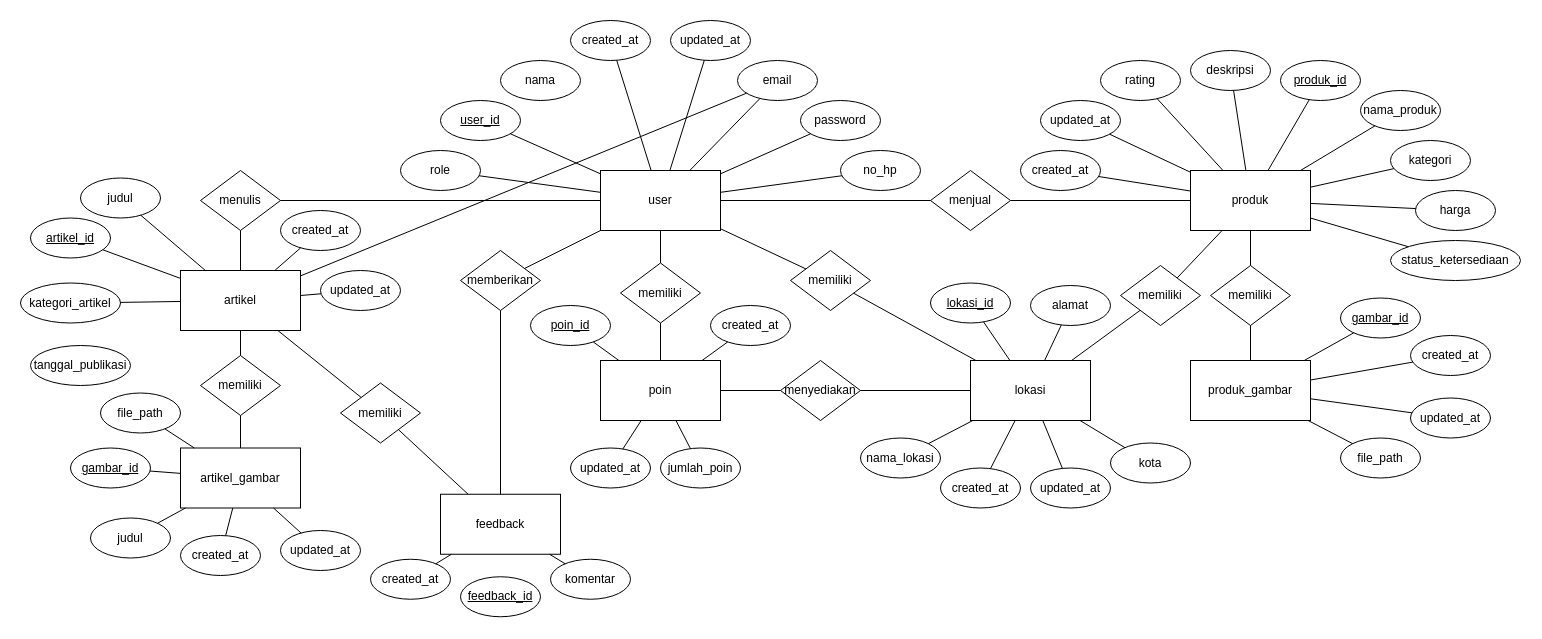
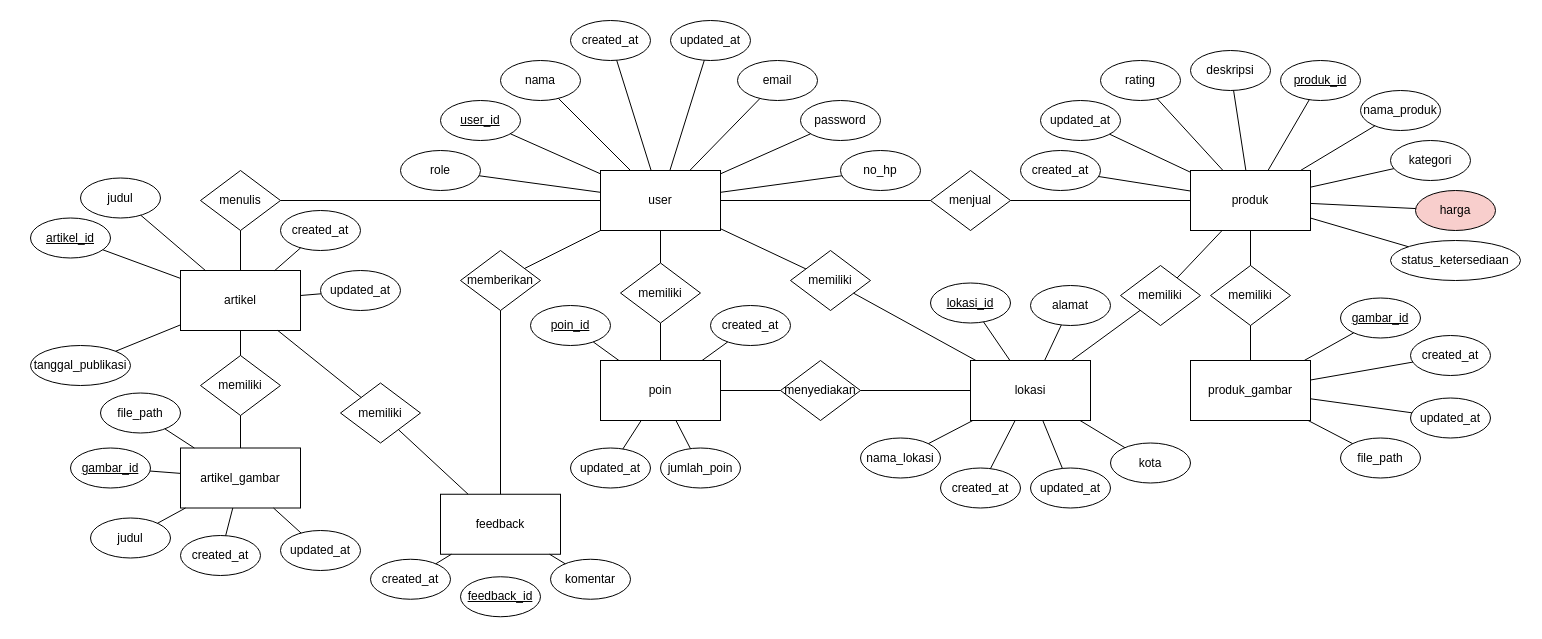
edge "nama" -- "user": added
edge "email" -- "artikel": now "tanggal_publikasi" -- "artikel"
node "harga": fillcolor #ffffff -> #f8cecc
edge "artikel" -- "kategori_artikel": removed
node "kategori_artikel": removed
